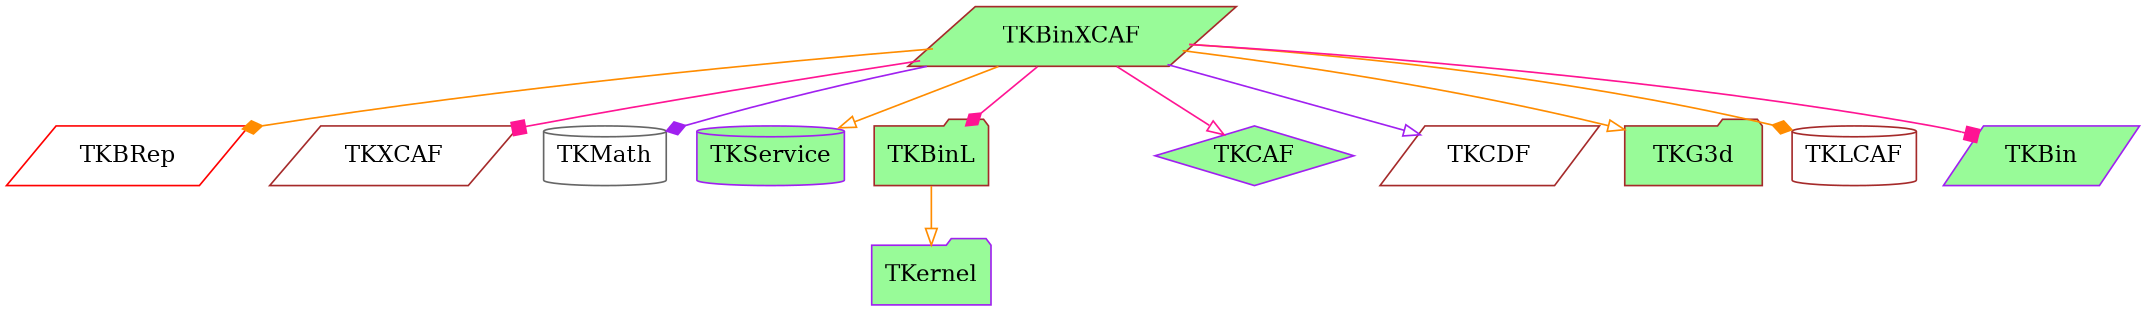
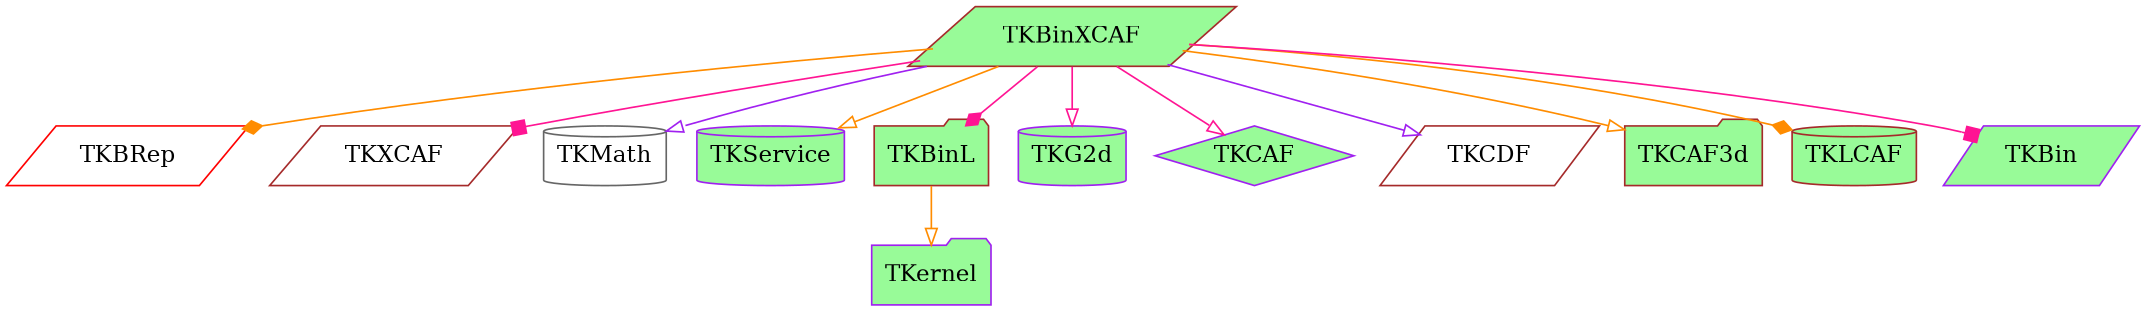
edge "TKBinXCAF" -> "TKMath": arrowhead diamond -> onormal
node "TKG2d": added
node "TKG3d": label "TKG3d" -> "TKCAF3d"
node "TKLCAF": fillcolor white -> palegreen
